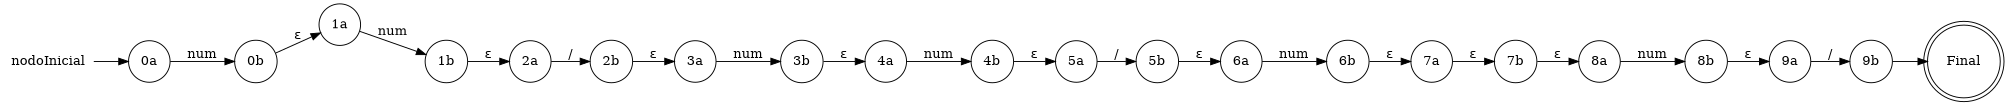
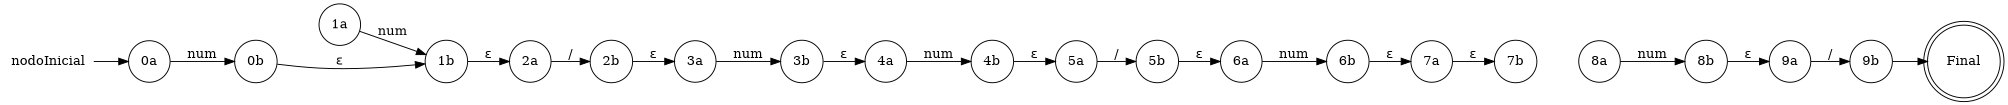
edge "0b" -> "1a": now "0b" -> "1b"
edge "7b" -> "8a": removed, label "ε"
